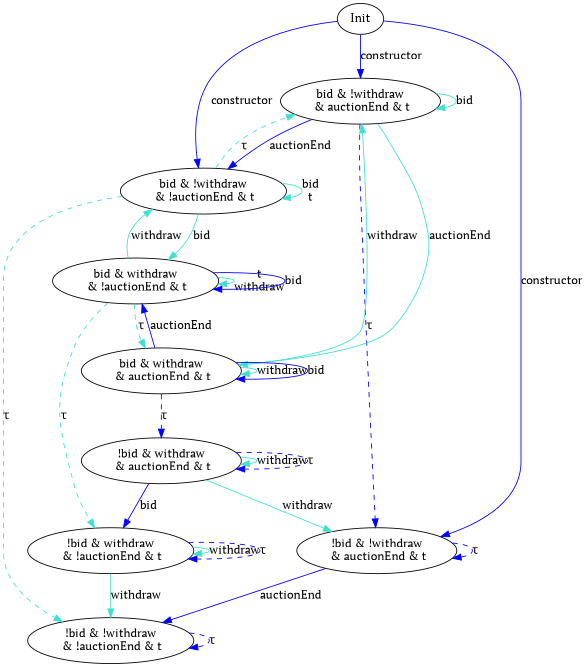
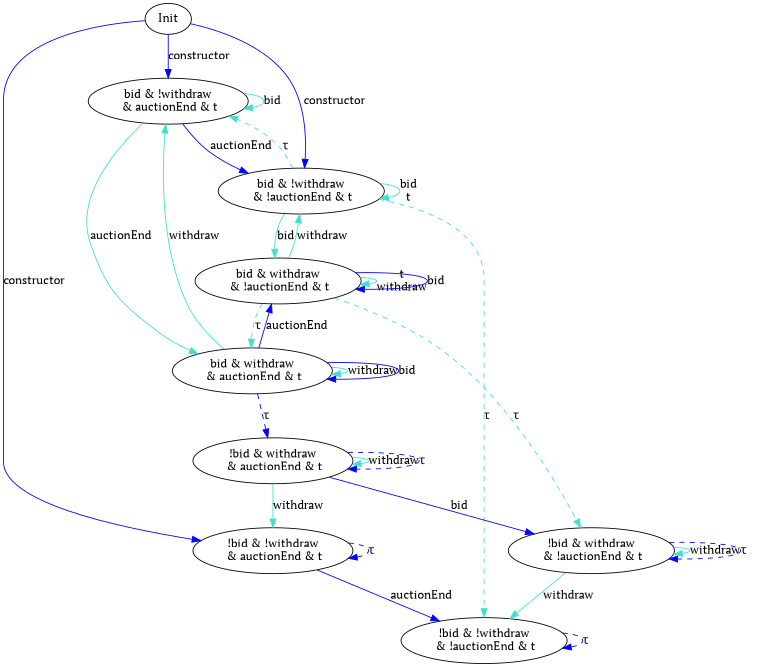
edge "bid & !withdraw & auctionEnd & t" -> "!bid & !withdraw & auctionEnd & t": removed, label "τ"
